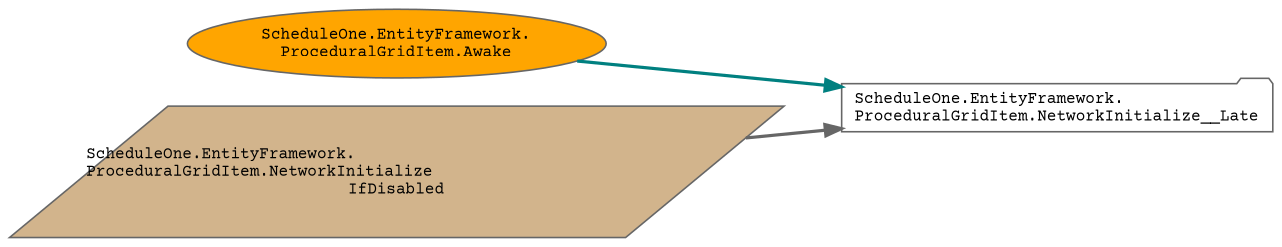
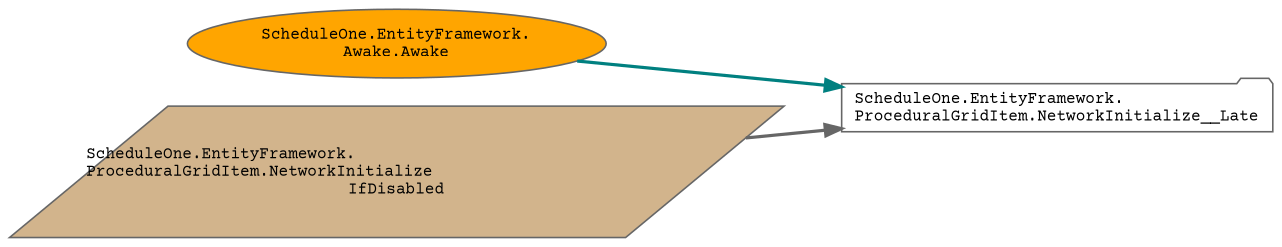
node "ScheduleOne.EntityFramework. ProceduralGridItem.Awake": label "ScheduleOne.EntityFramework. ProceduralGridItem.Awake" -> "ScheduleOne.EntityFramework. Awake.Awake"
